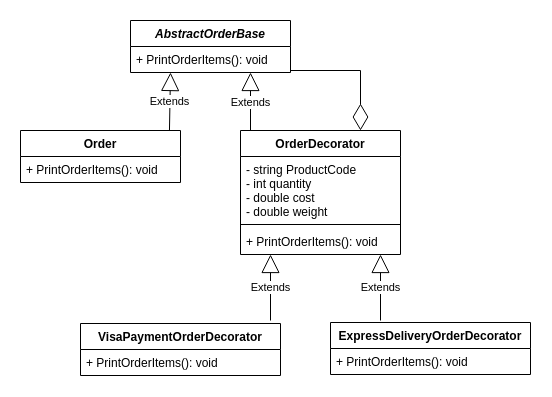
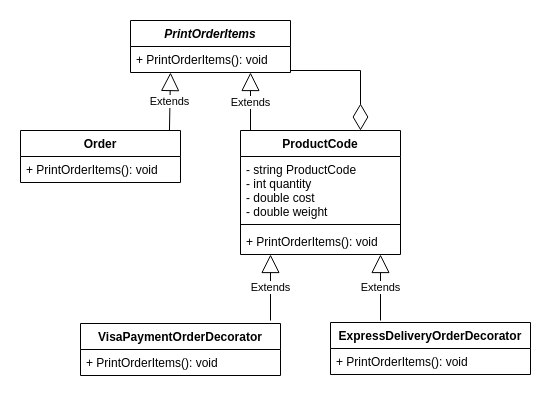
node "AbstractOrderBase": label "AbstractOrderBase" -> "PrintOrderItems"
node "OrderDecorator": label "OrderDecorator" -> "ProductCode"
